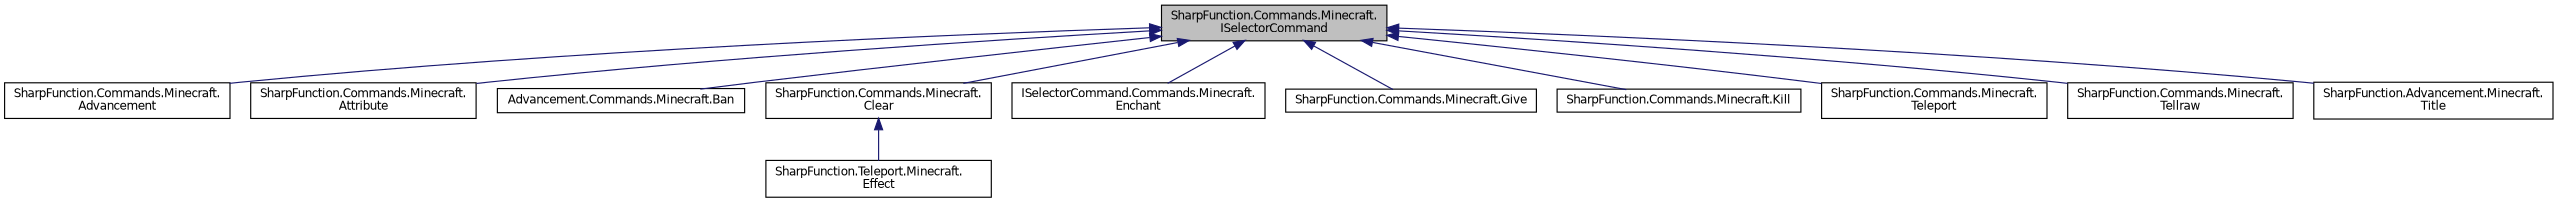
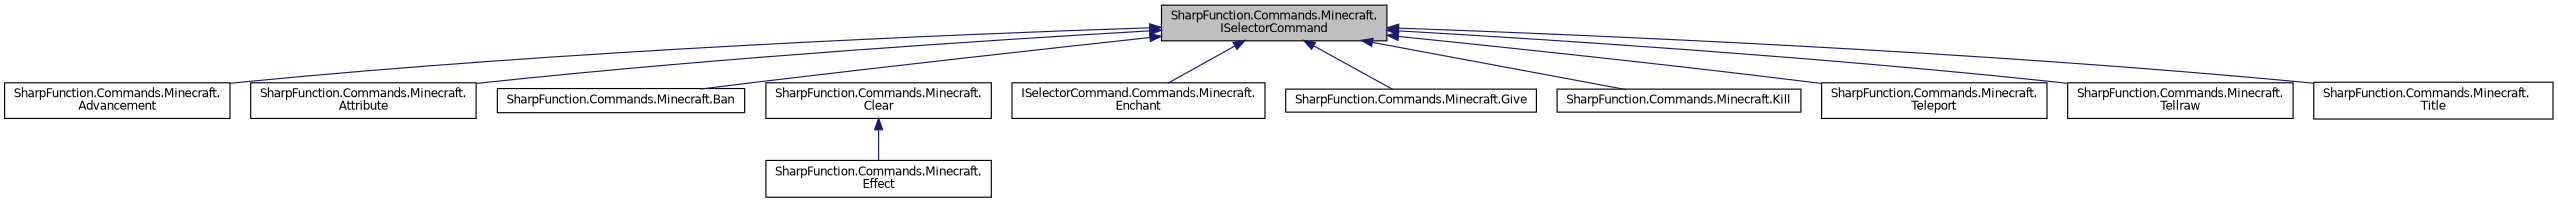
edge "SharpFunction.Commands.Minecraft. Clear" -> "SharpFunction.Commands.Minecraft. ISelectorCommand": removed
node "Advancement.Commands.Minecraft.Ban": label "Advancement.Commands.Minecraft.Ban" -> "SharpFunction.Commands.Minecraft.Ban"
node "SharpFunction.Advancement.Minecraft. Title": label "SharpFunction.Advancement.Minecraft. Title" -> "SharpFunction.Commands.Minecraft. Title"
node "SharpFunction.Teleport.Minecraft. Effect": label "SharpFunction.Teleport.Minecraft. Effect" -> "SharpFunction.Commands.Minecraft. Effect"
